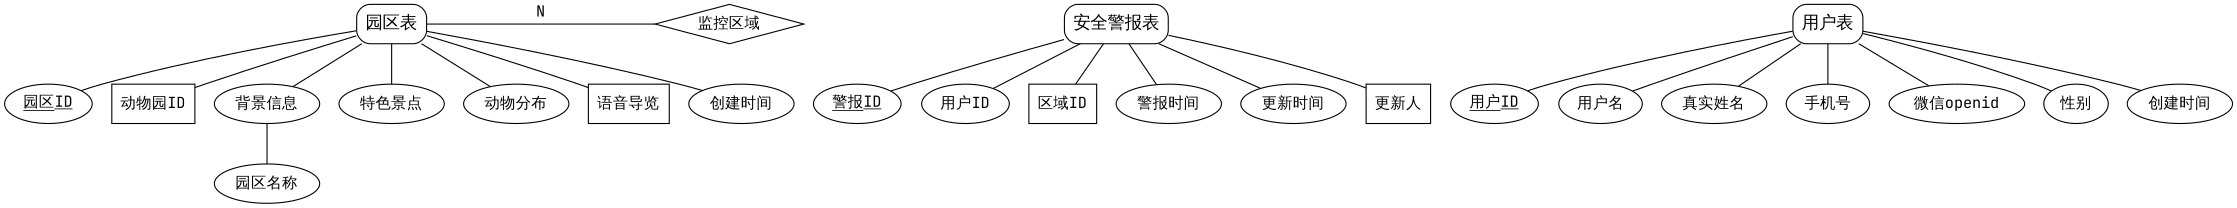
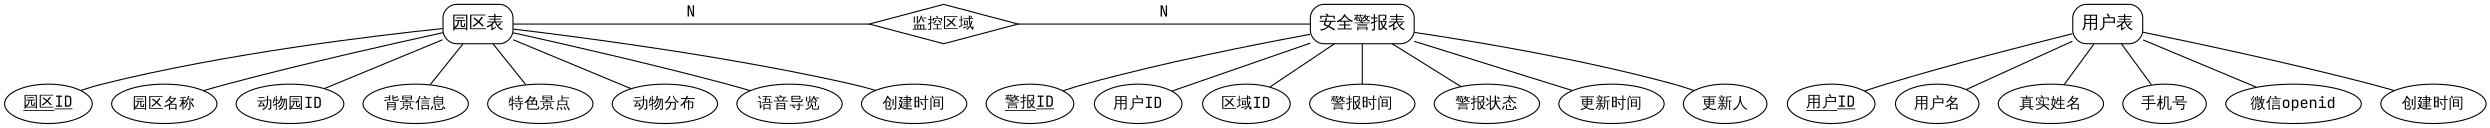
edge "监控区域" -- "安全警报表": added, label "N"
node "动物园ID": shape box -> ellipse
node "语音导览": shape box -> ellipse
node "区域ID": shape box -> ellipse
node "更新人": shape box -> ellipse
node "警报状态": added
node "性别": removed
edge "背景信息" -- "园区名称": now "园区表" -- "园区名称"
